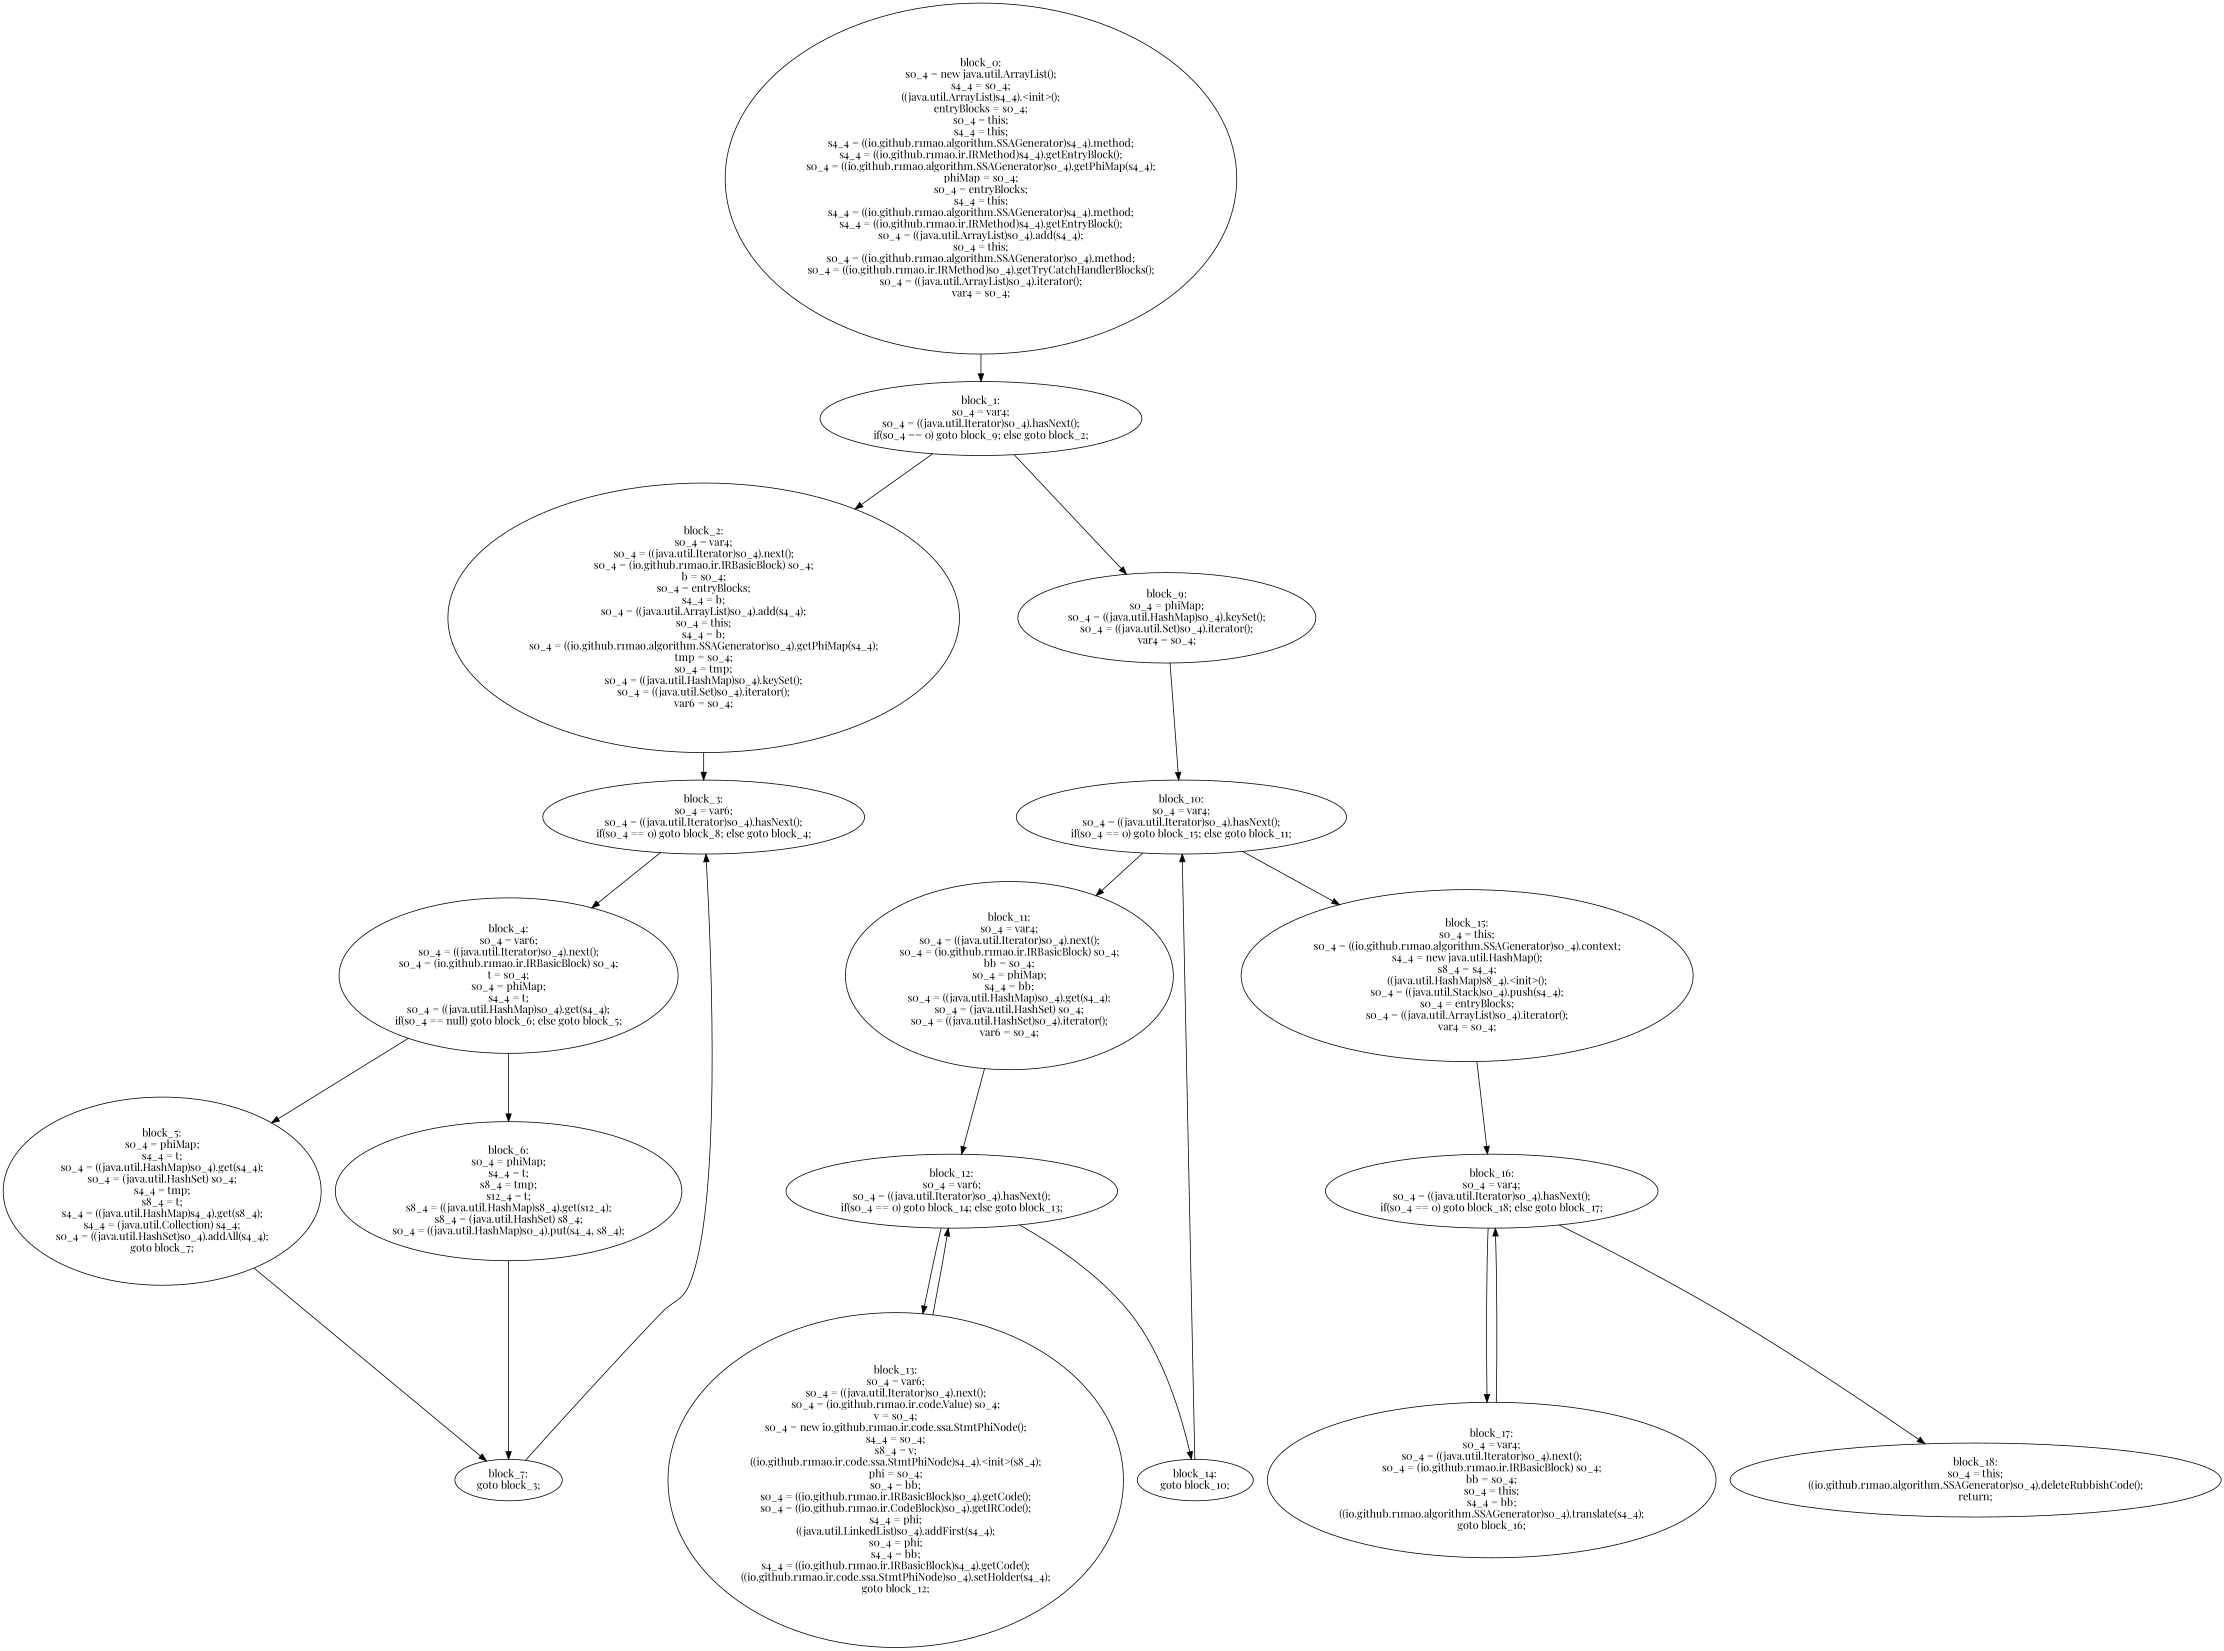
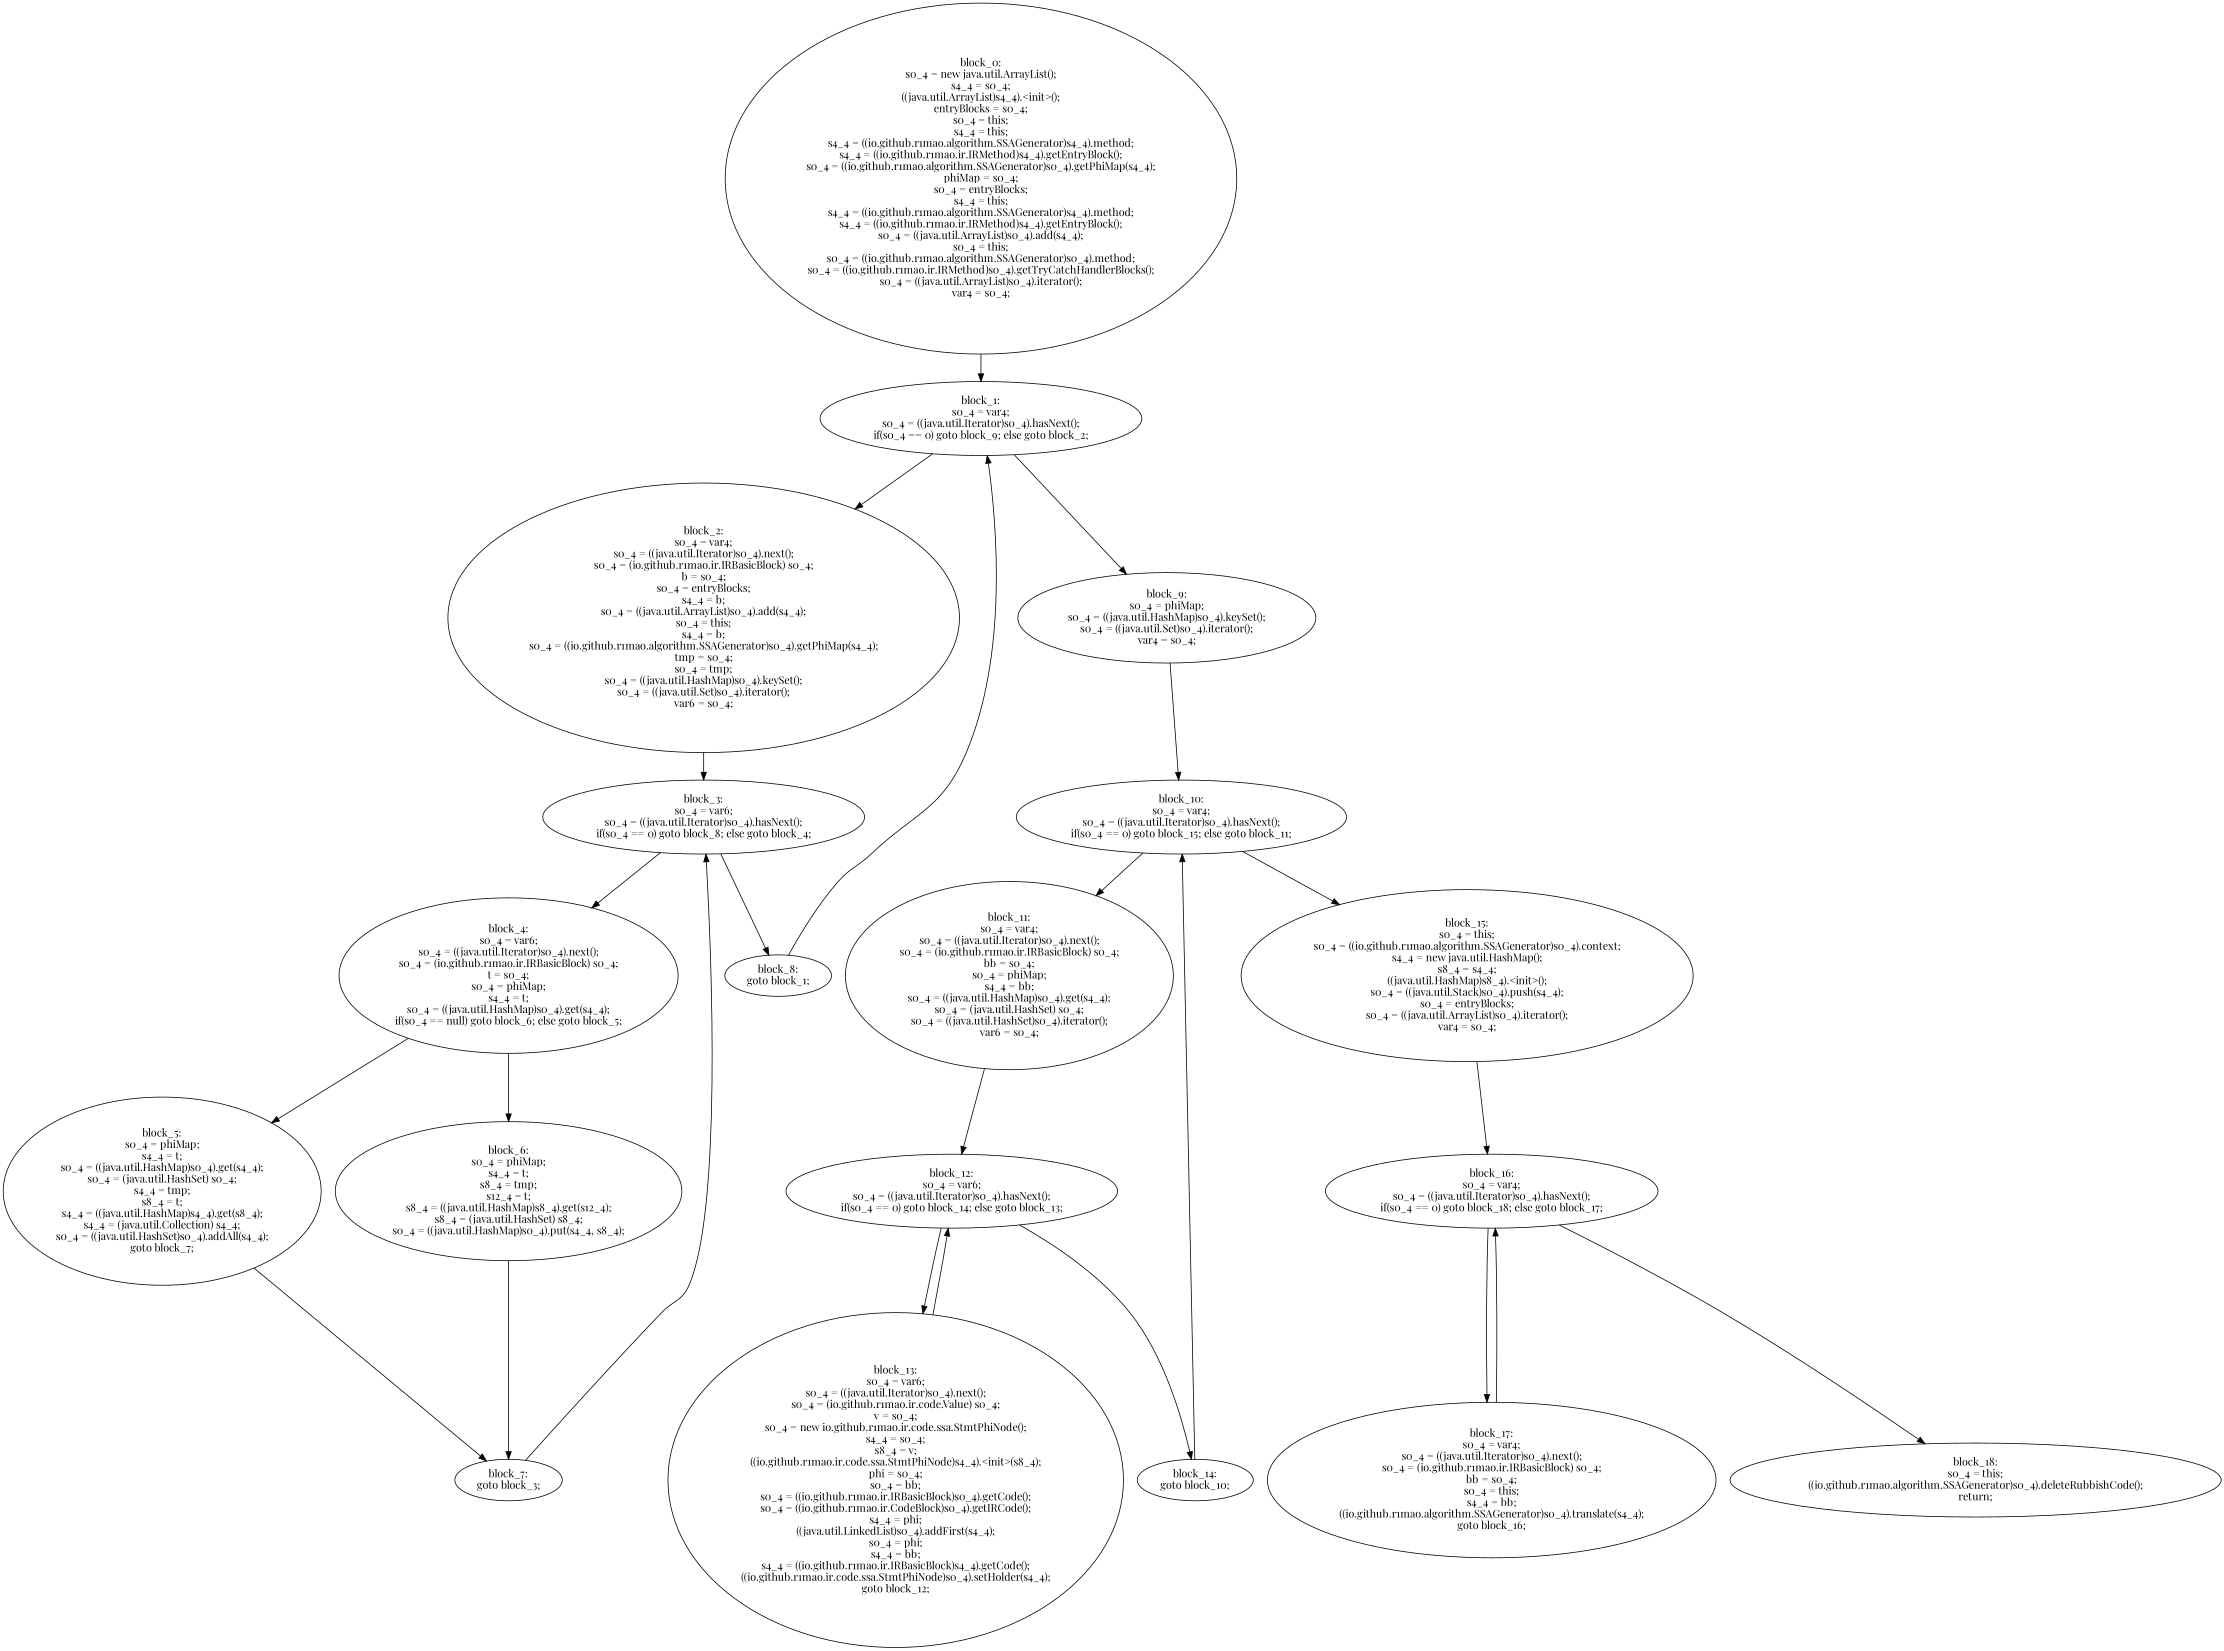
node "block_8: goto block_1;": added
